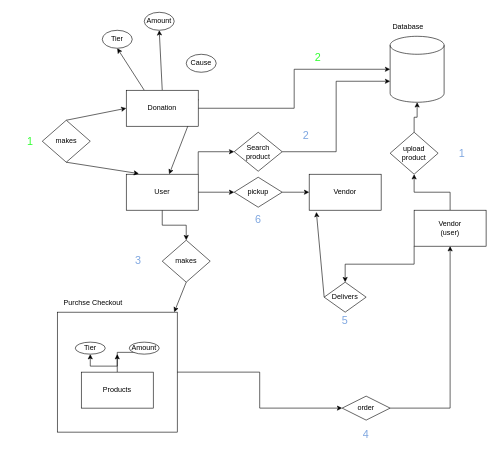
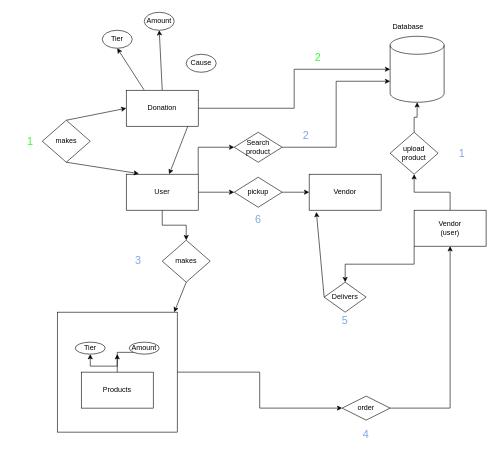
node "Search product": size 48x39 -> 48x30
node "Purchse Checkout": removed
